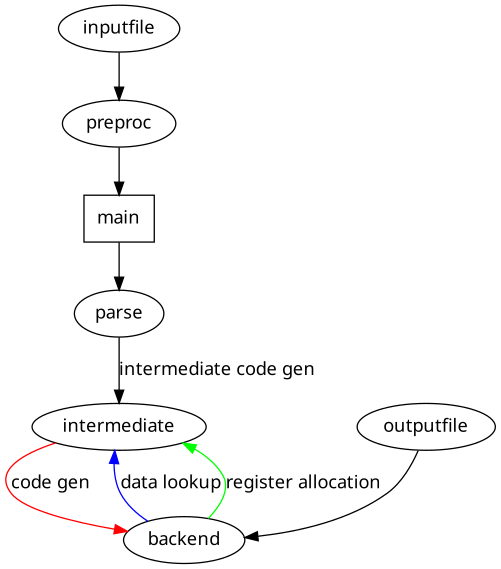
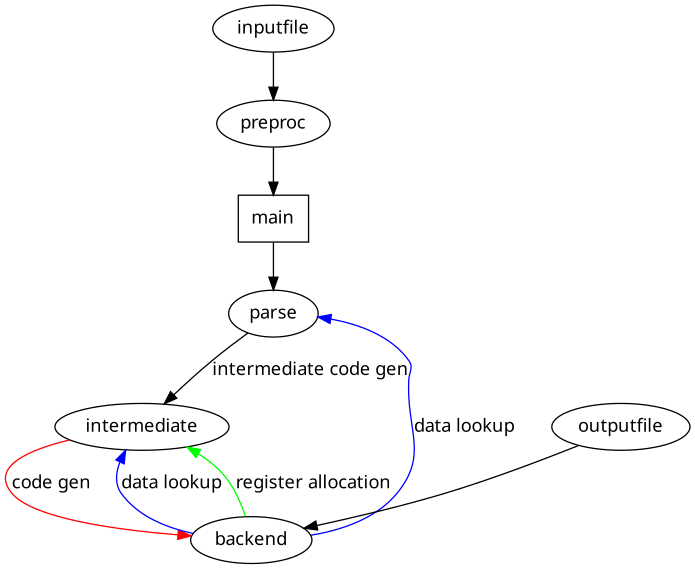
edge "backend" -> "parse": added, label "data lookup"
